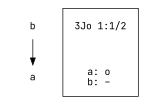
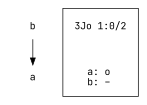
node "3Jo 1:1/2": label "3Jo 1:1/2" -> "3Jo 1:0/2"
